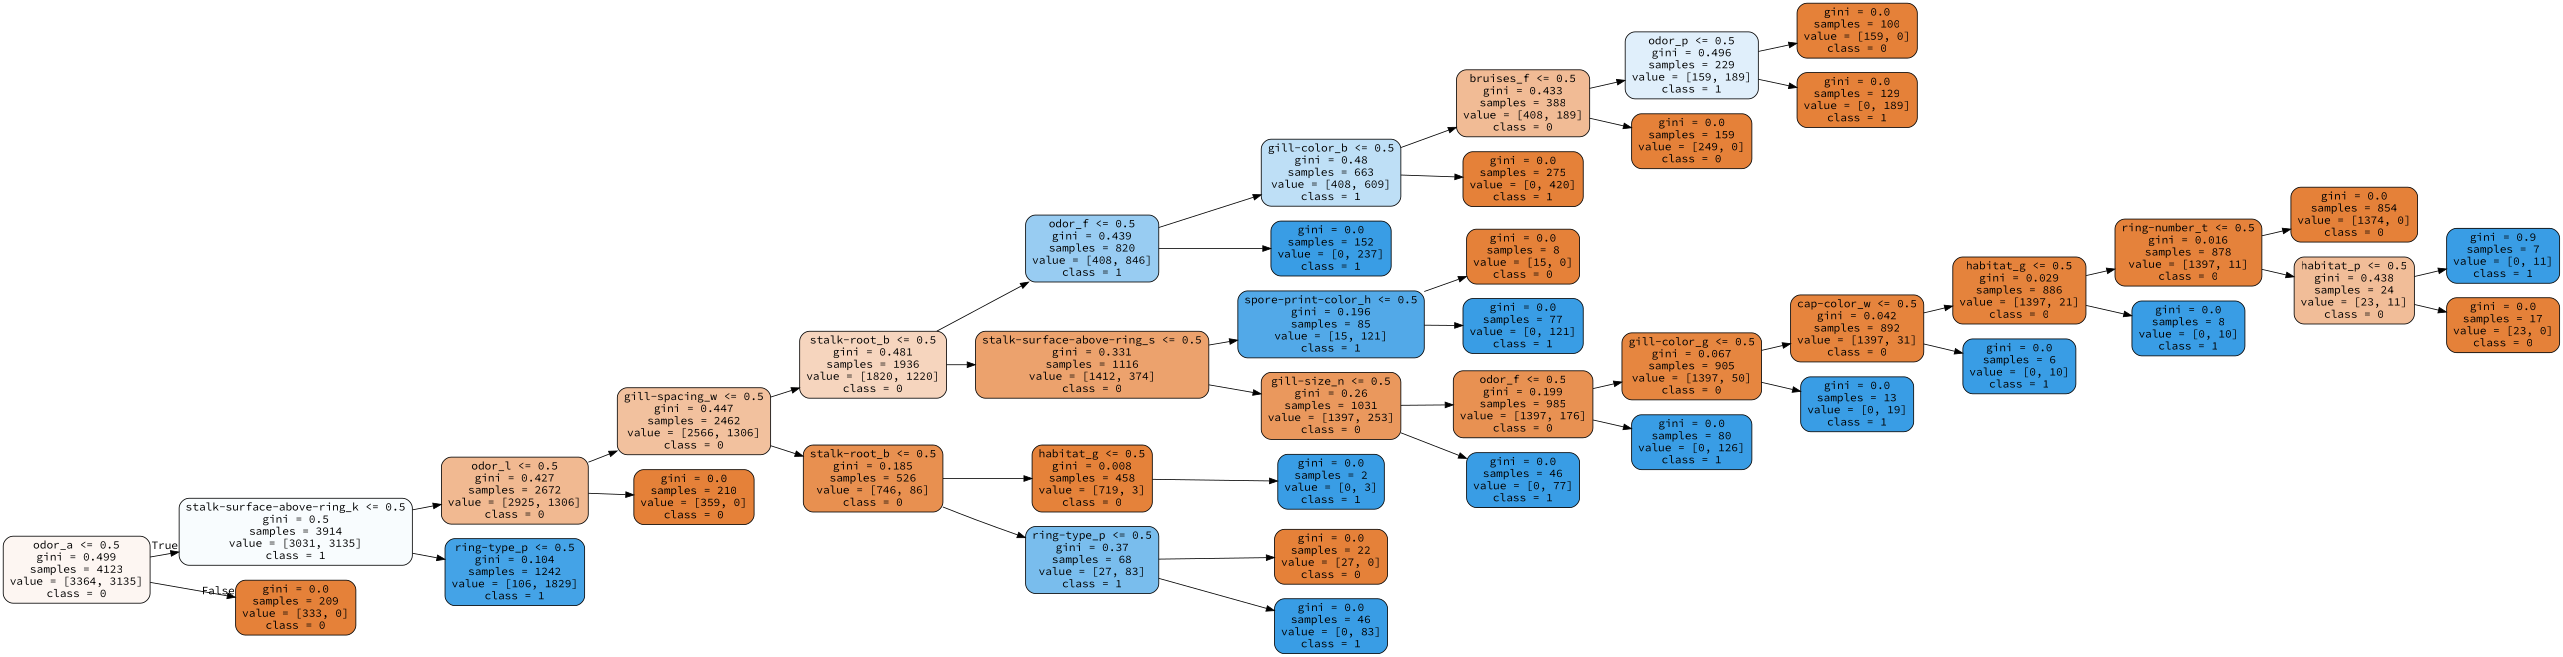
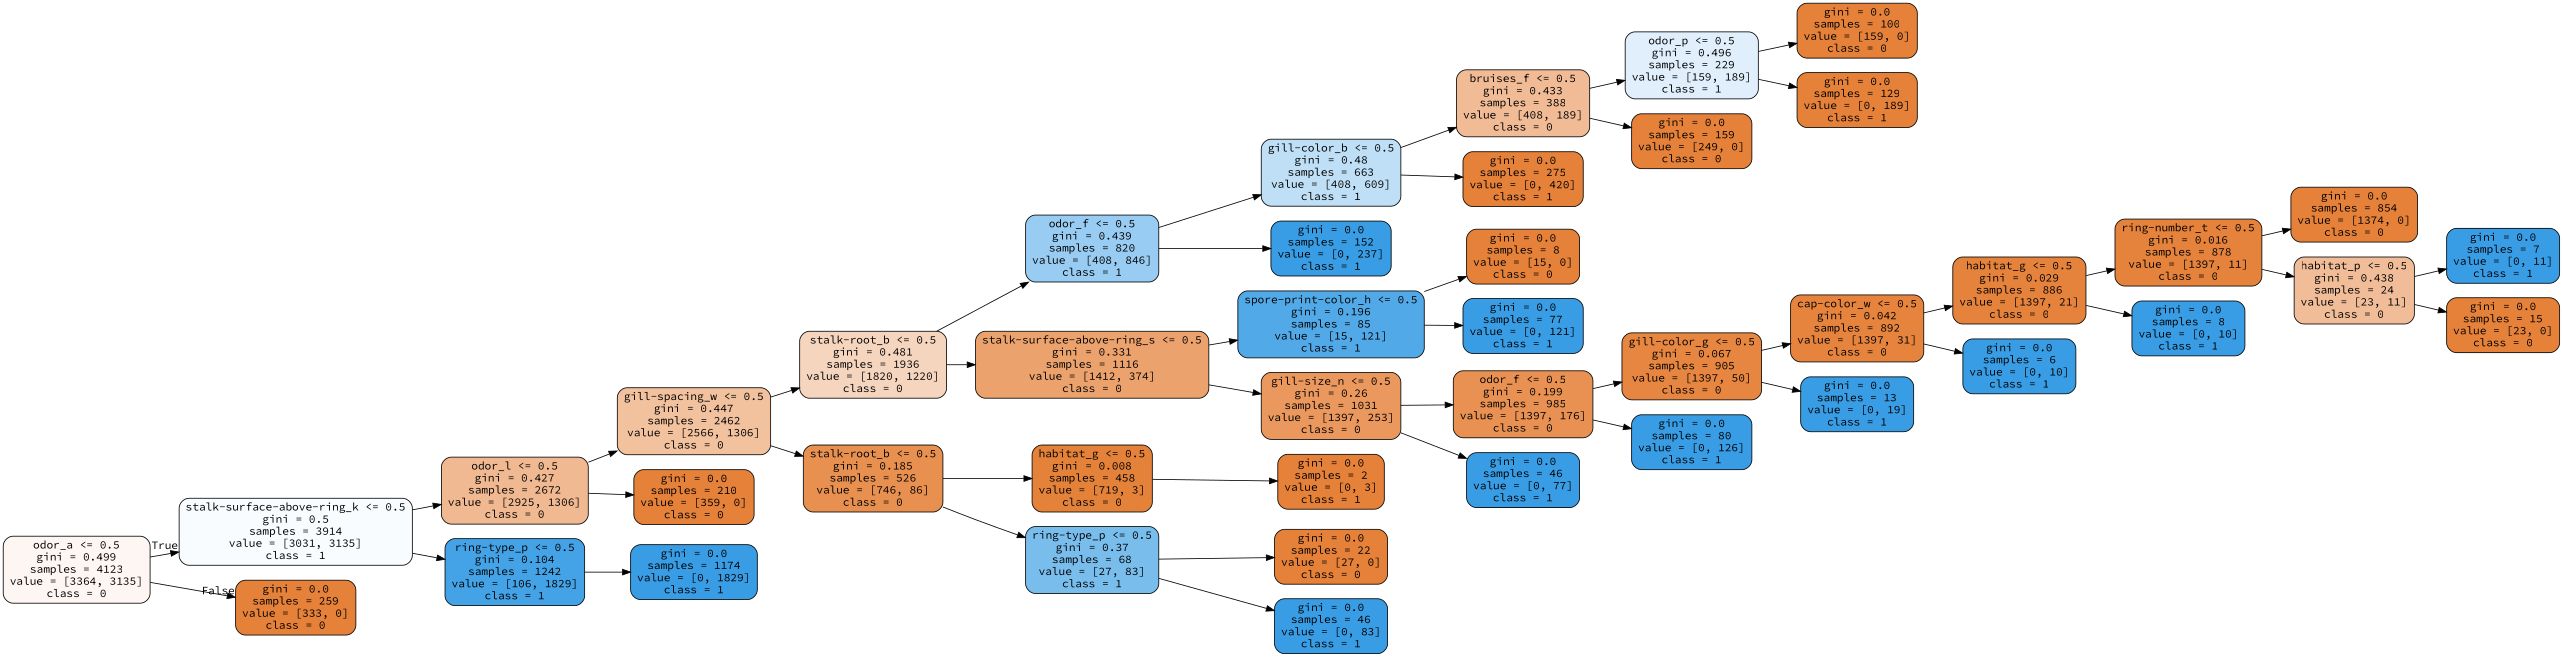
node "gini = 0.9 samples = 7 value = [0, 11] class = 1": label "gini = 0.9 samples = 7 value = [0, 11] class = 1" -> "gini = 0.0 samples = 7 value = [0, 11] class = 1"
node "gini = 0.0 samples = 17 value = [23, 0] class = 0": label "gini = 0.0 samples = 17 value = [23, 0] class = 0" -> "gini = 0.0 samples = 15 value = [23, 0] class = 0"
node "gini = 0.0 samples = 2 value = [0, 3] class = 1": fillcolor #399de5 -> #e58139
node "gini = 0.0 samples = 1174 value = [0, 1829] class = 1": added
node "gini = 0.0 samples = 209 value = [333, 0] class = 0": label "gini = 0.0 samples = 209 value = [333, 0] class = 0" -> "gini = 0.0 samples = 259 value = [333, 0] class = 0"
